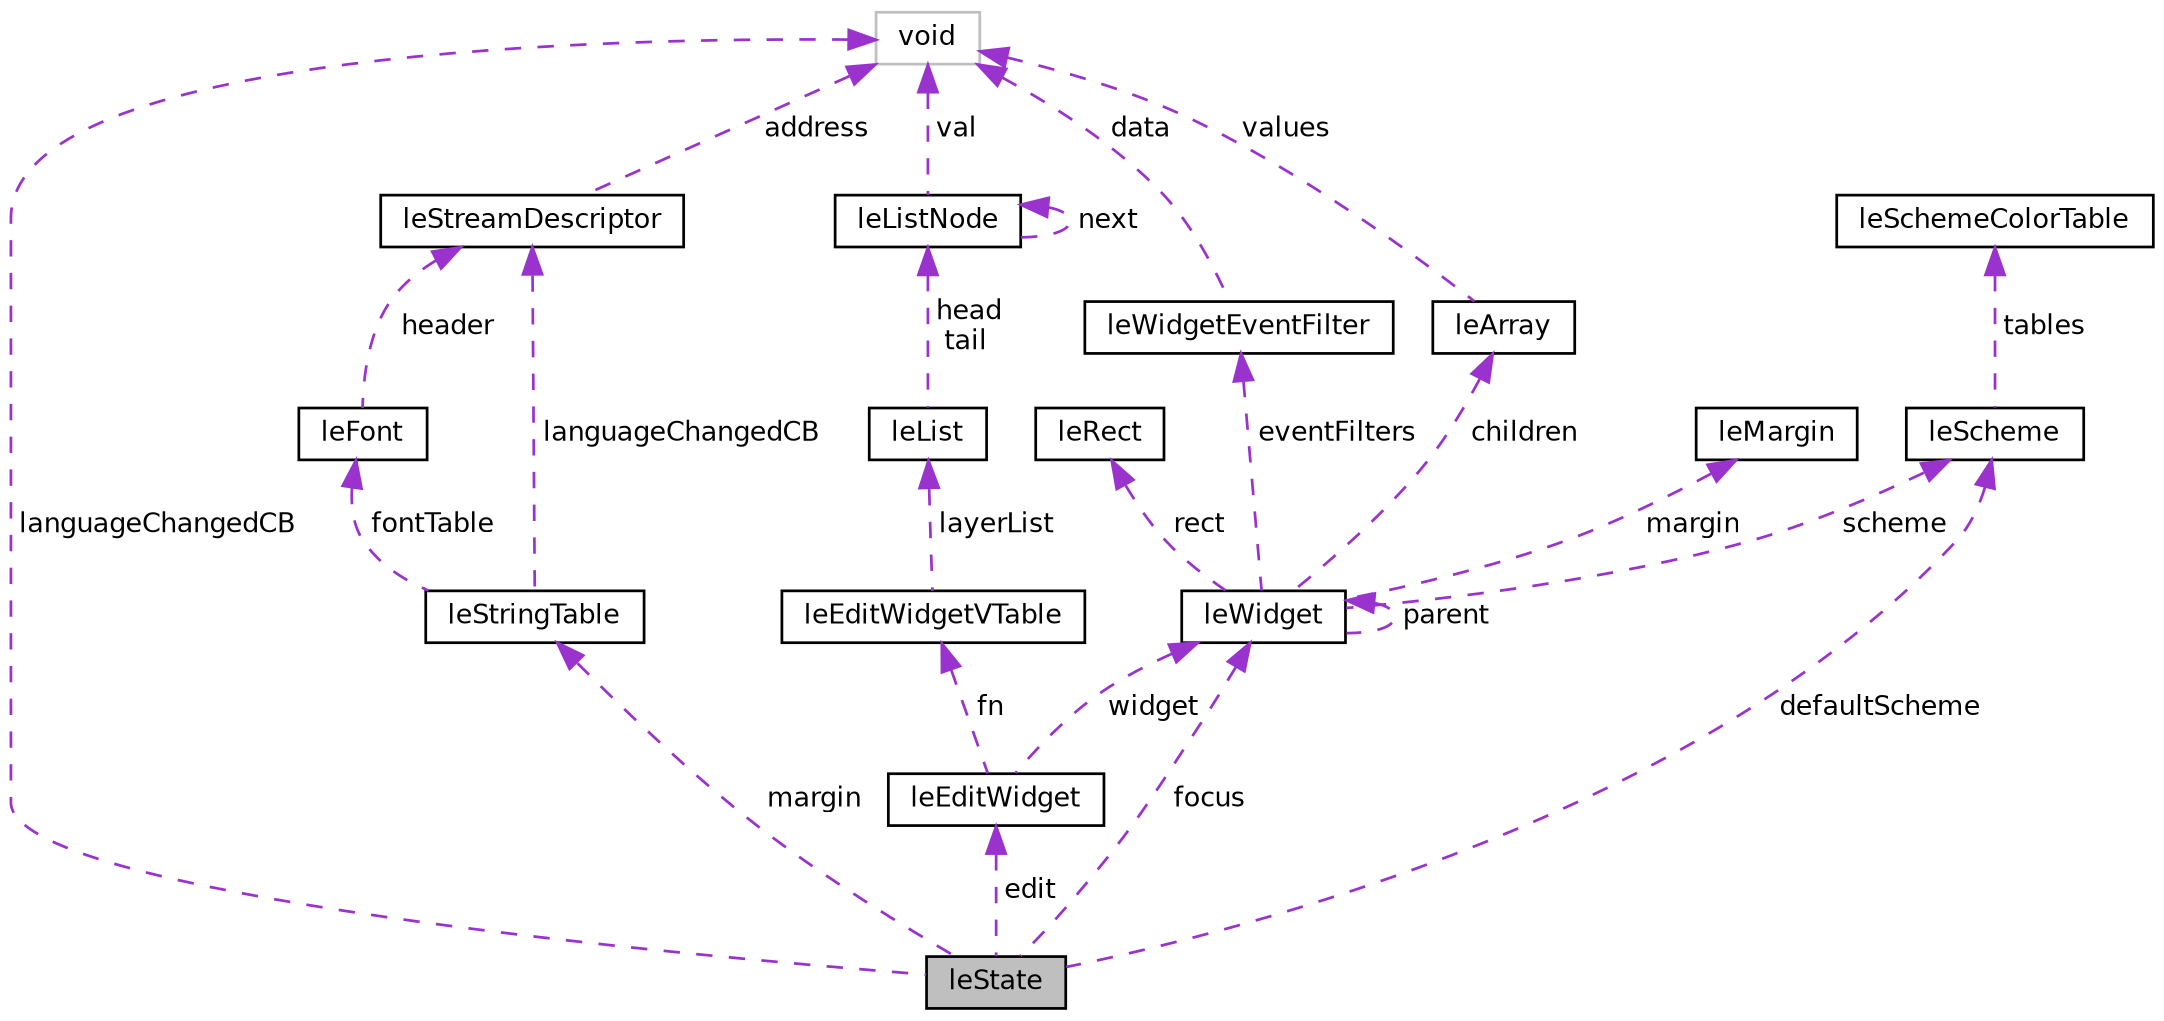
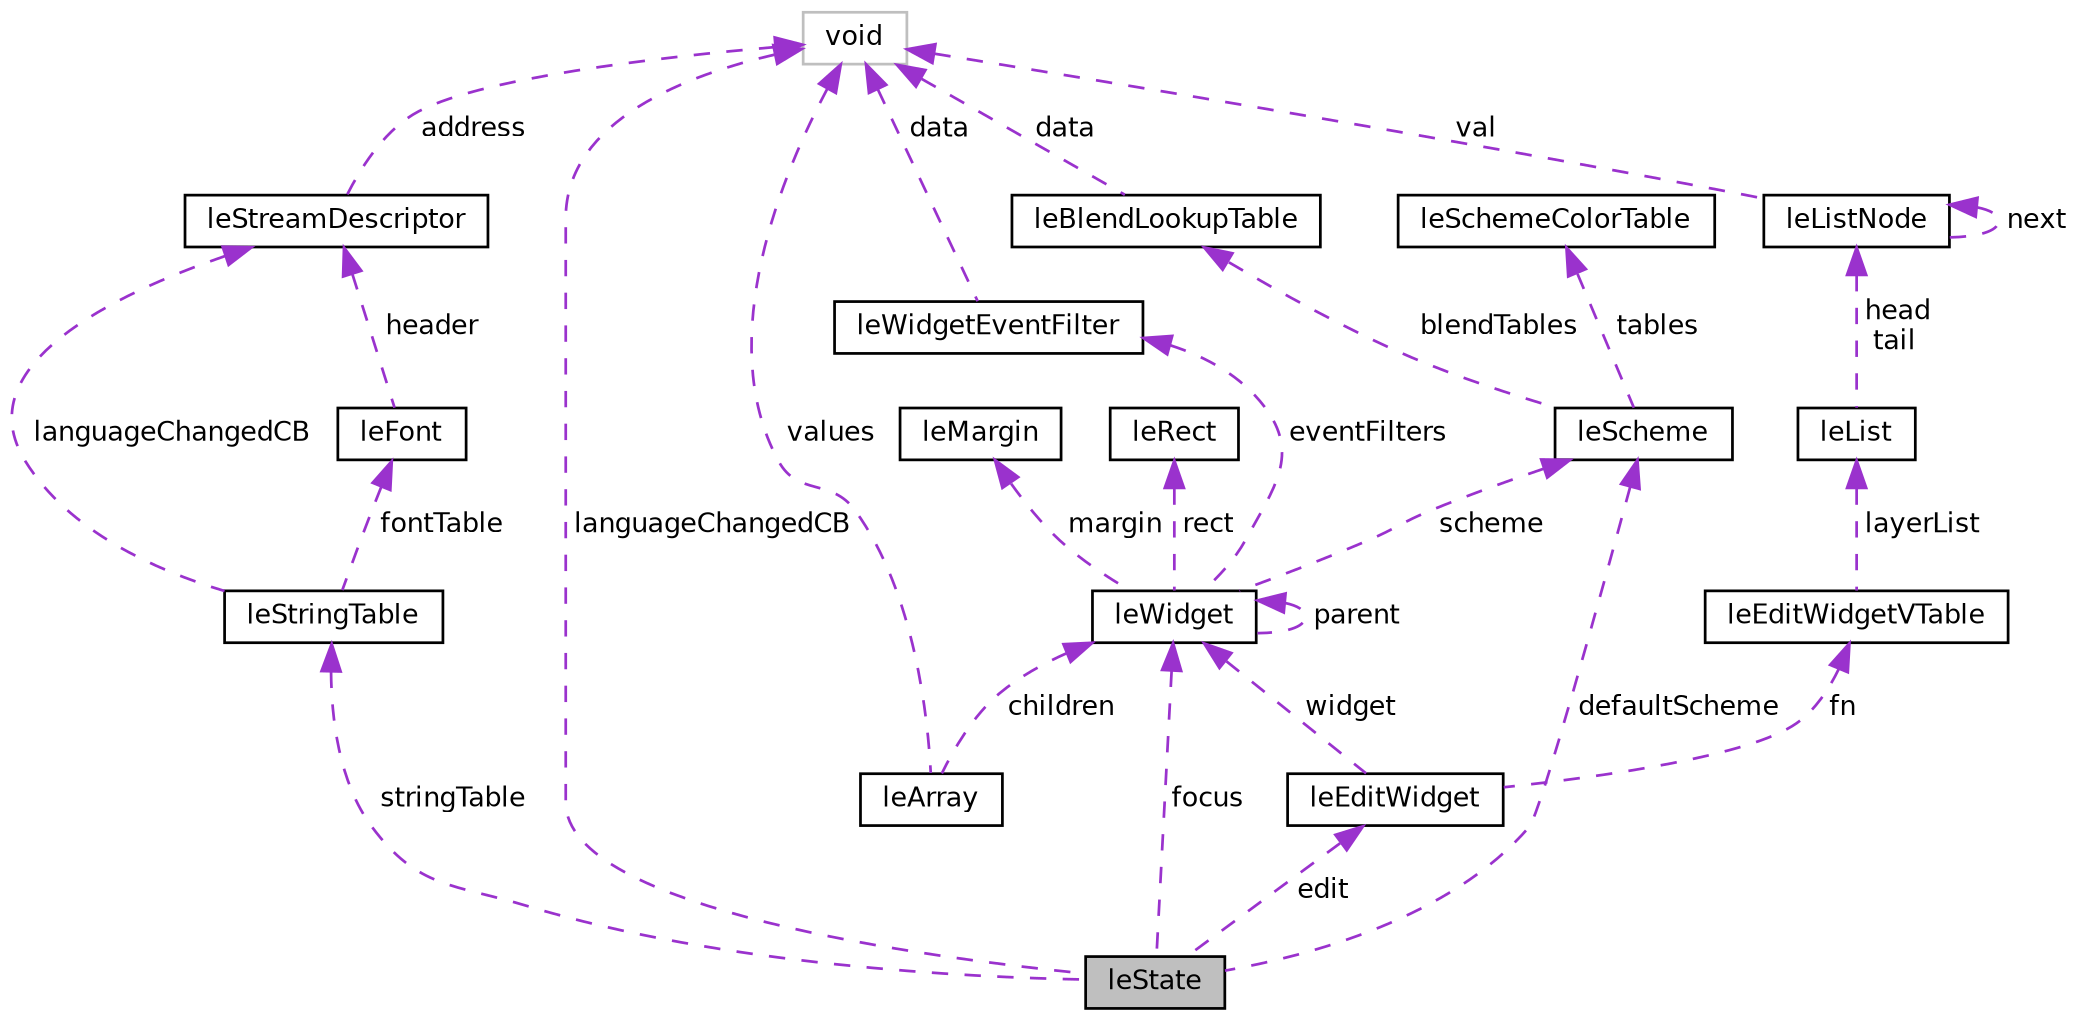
node "leBlendLookupTable": added
edge "leWidget" -> "leArray": reversed
edge "leState" -> "leStringTable": label " margin" -> " stringTable"
